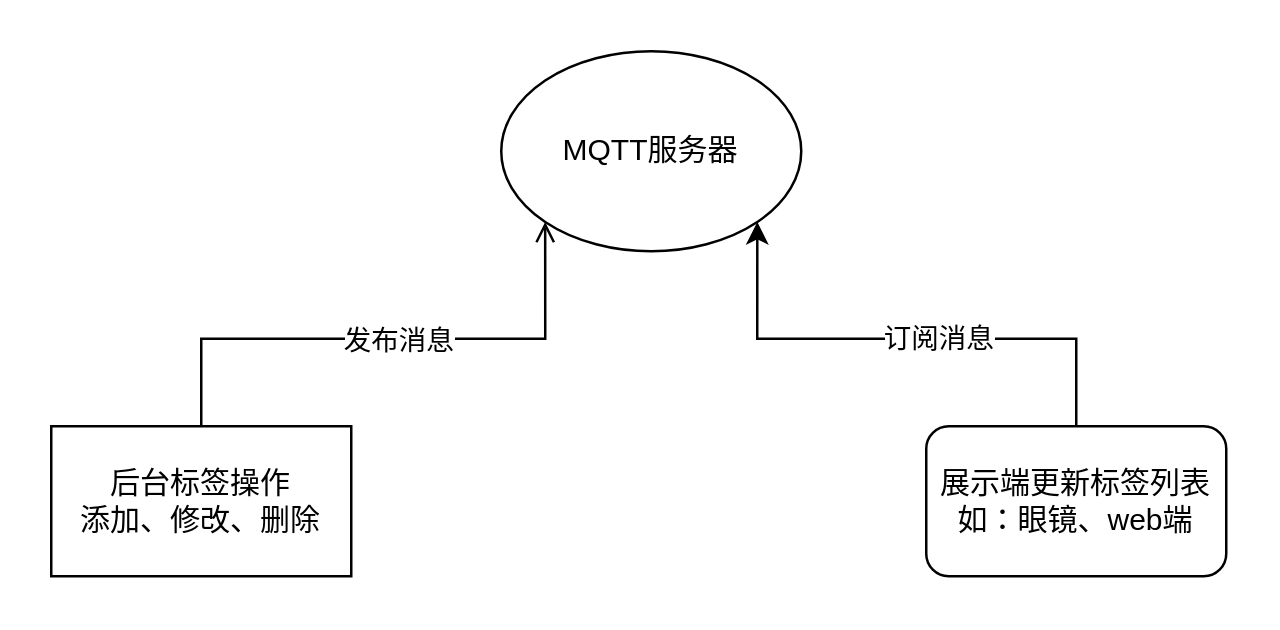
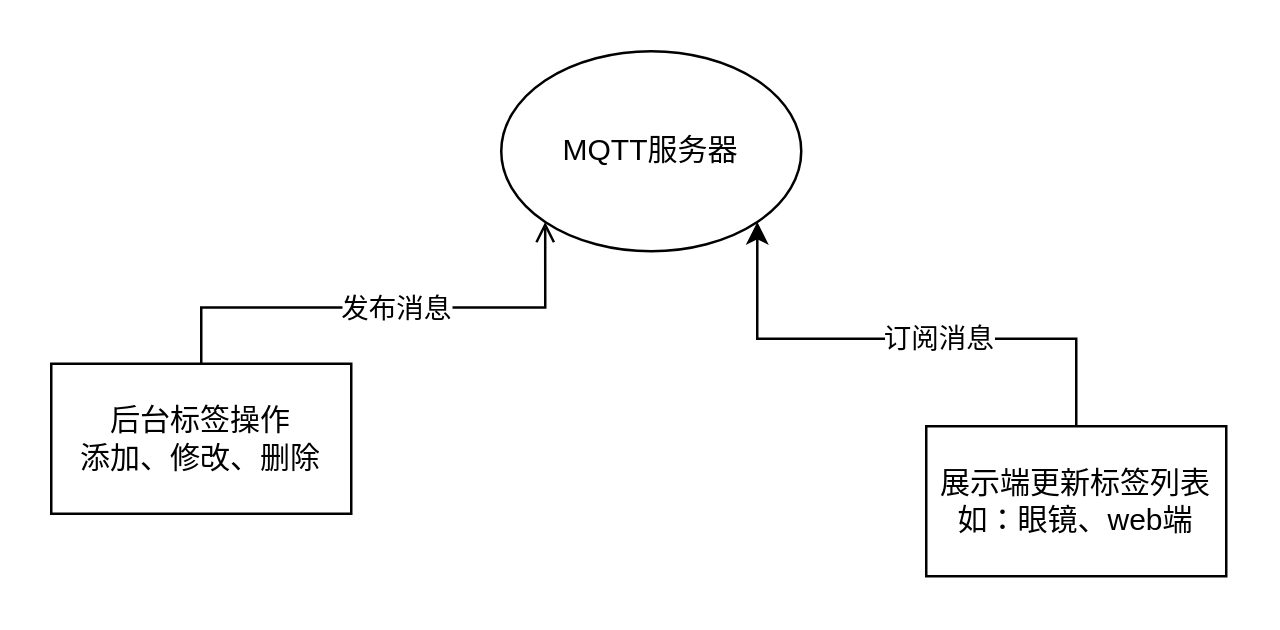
node "后台标签操作 添加、修改、删除": moved (201, 501) -> (201, 439)
node "展示端更新标签列表 如：眼镜、web端": shape rounded rectangle -> rectangle
